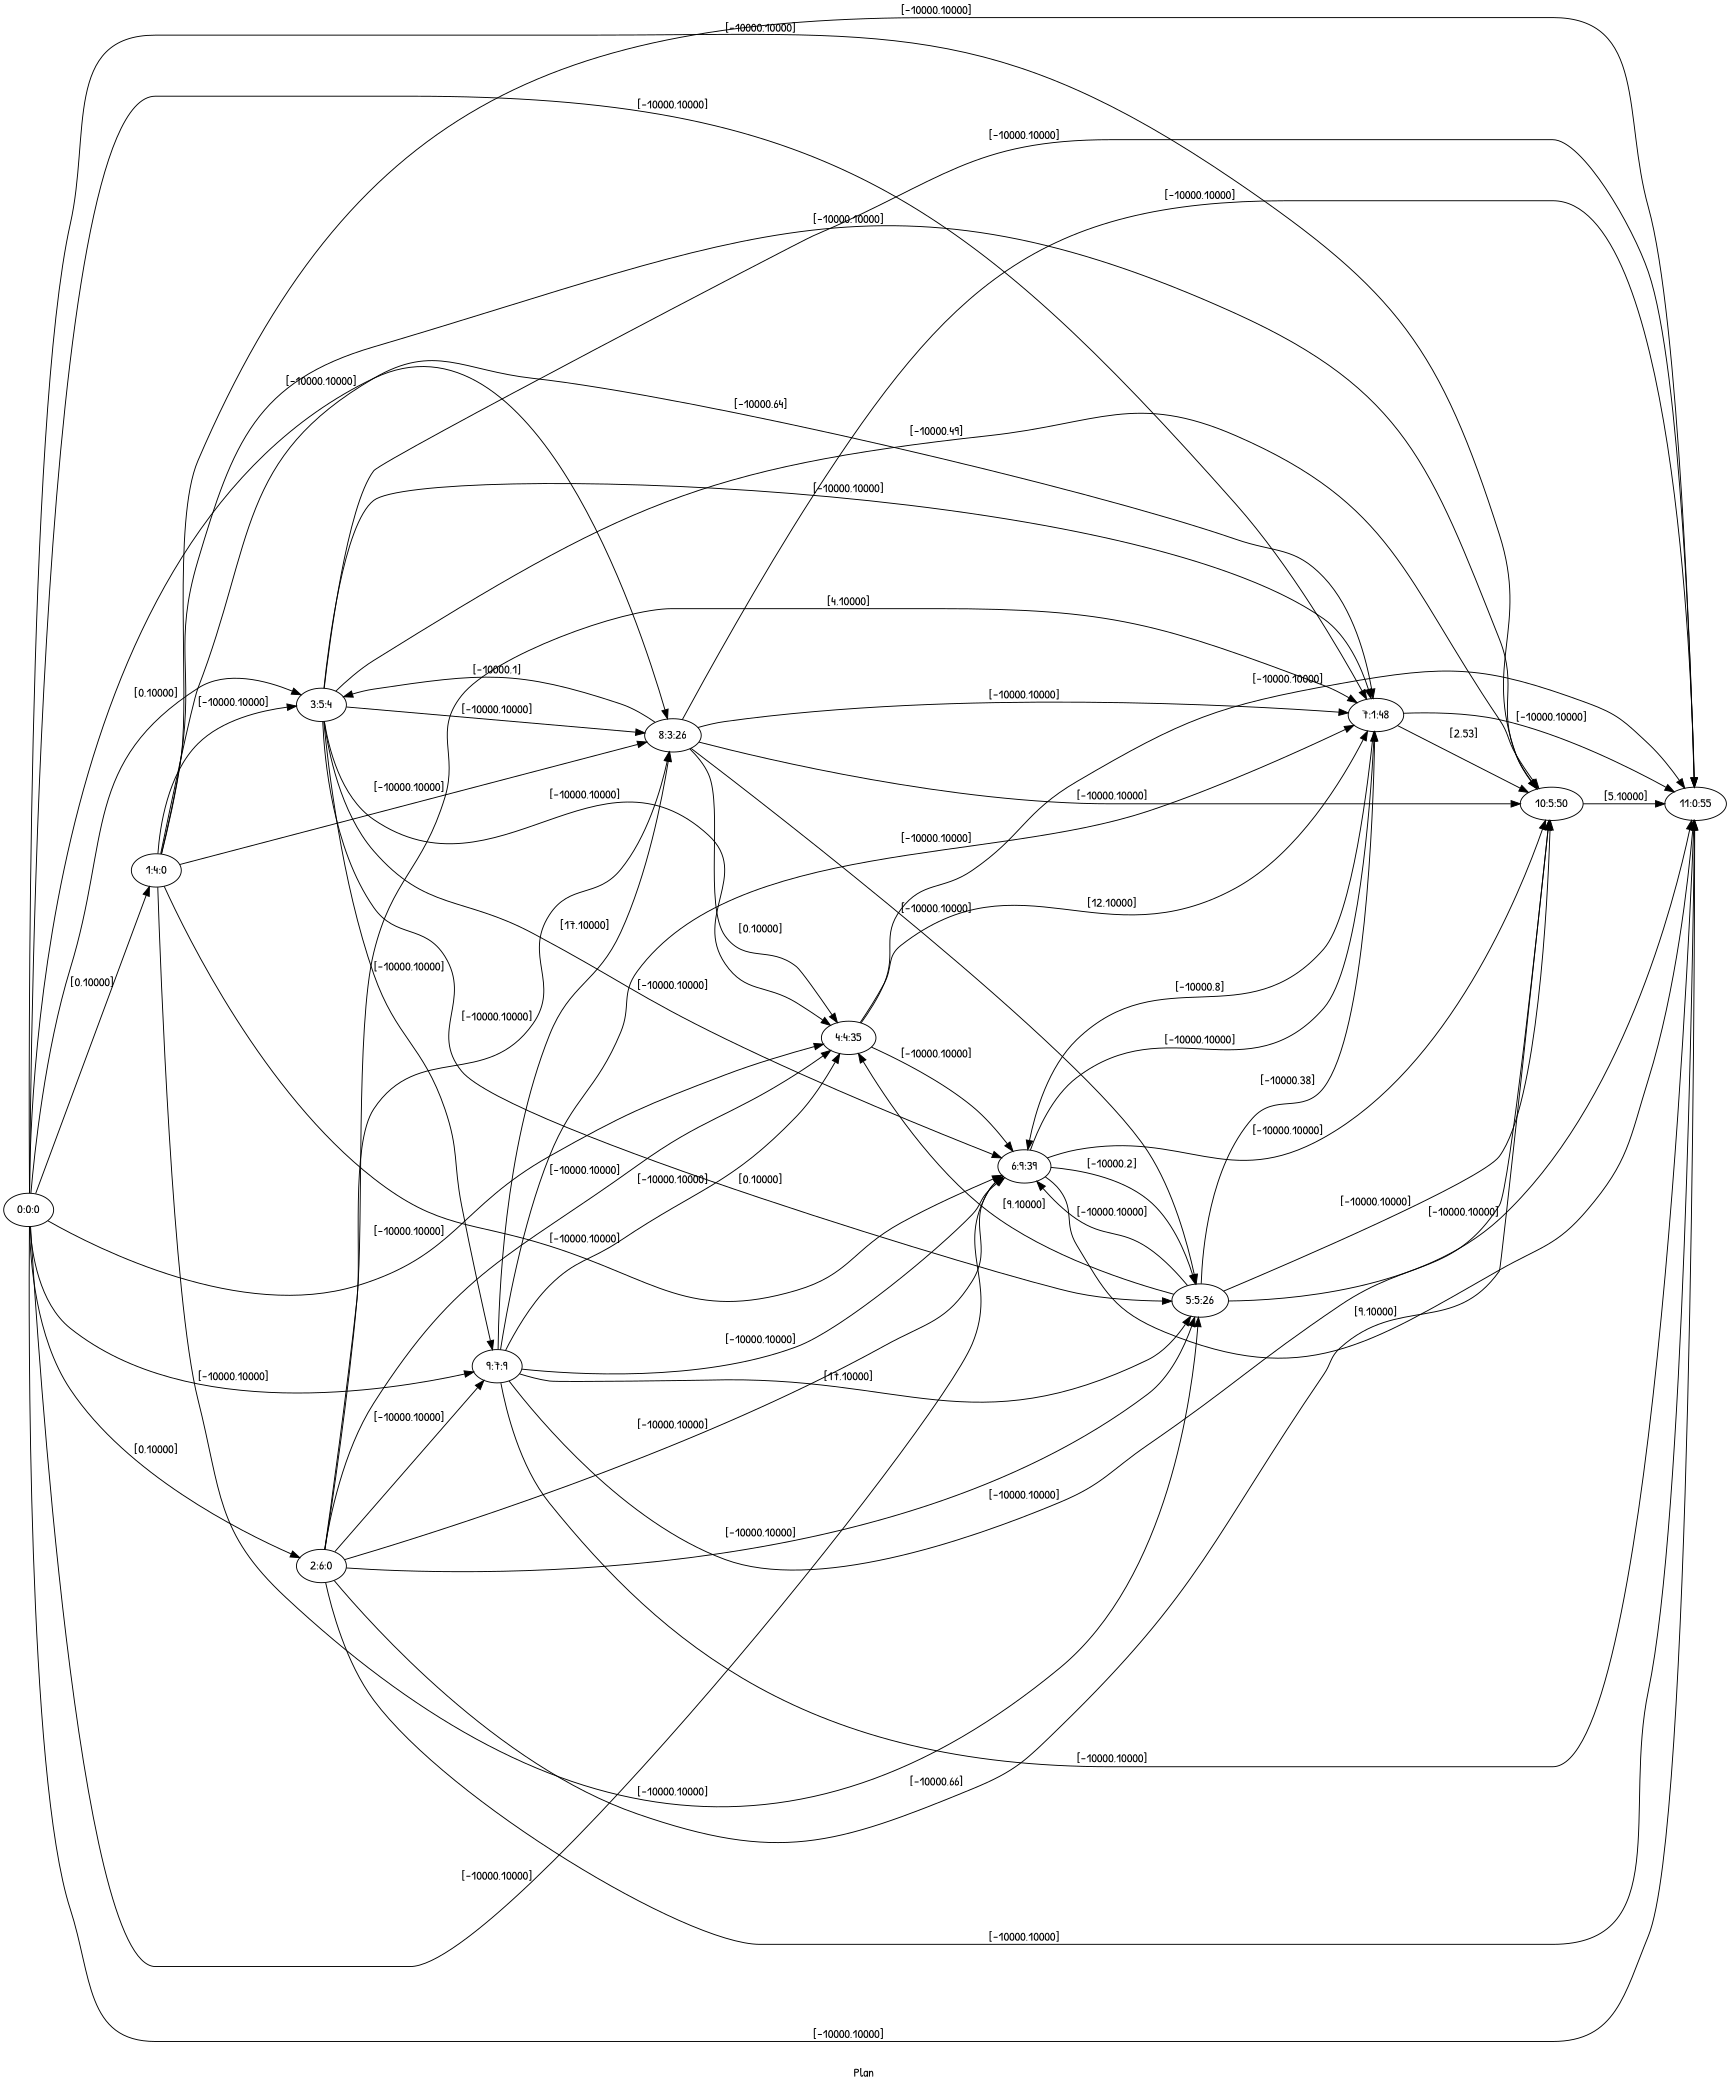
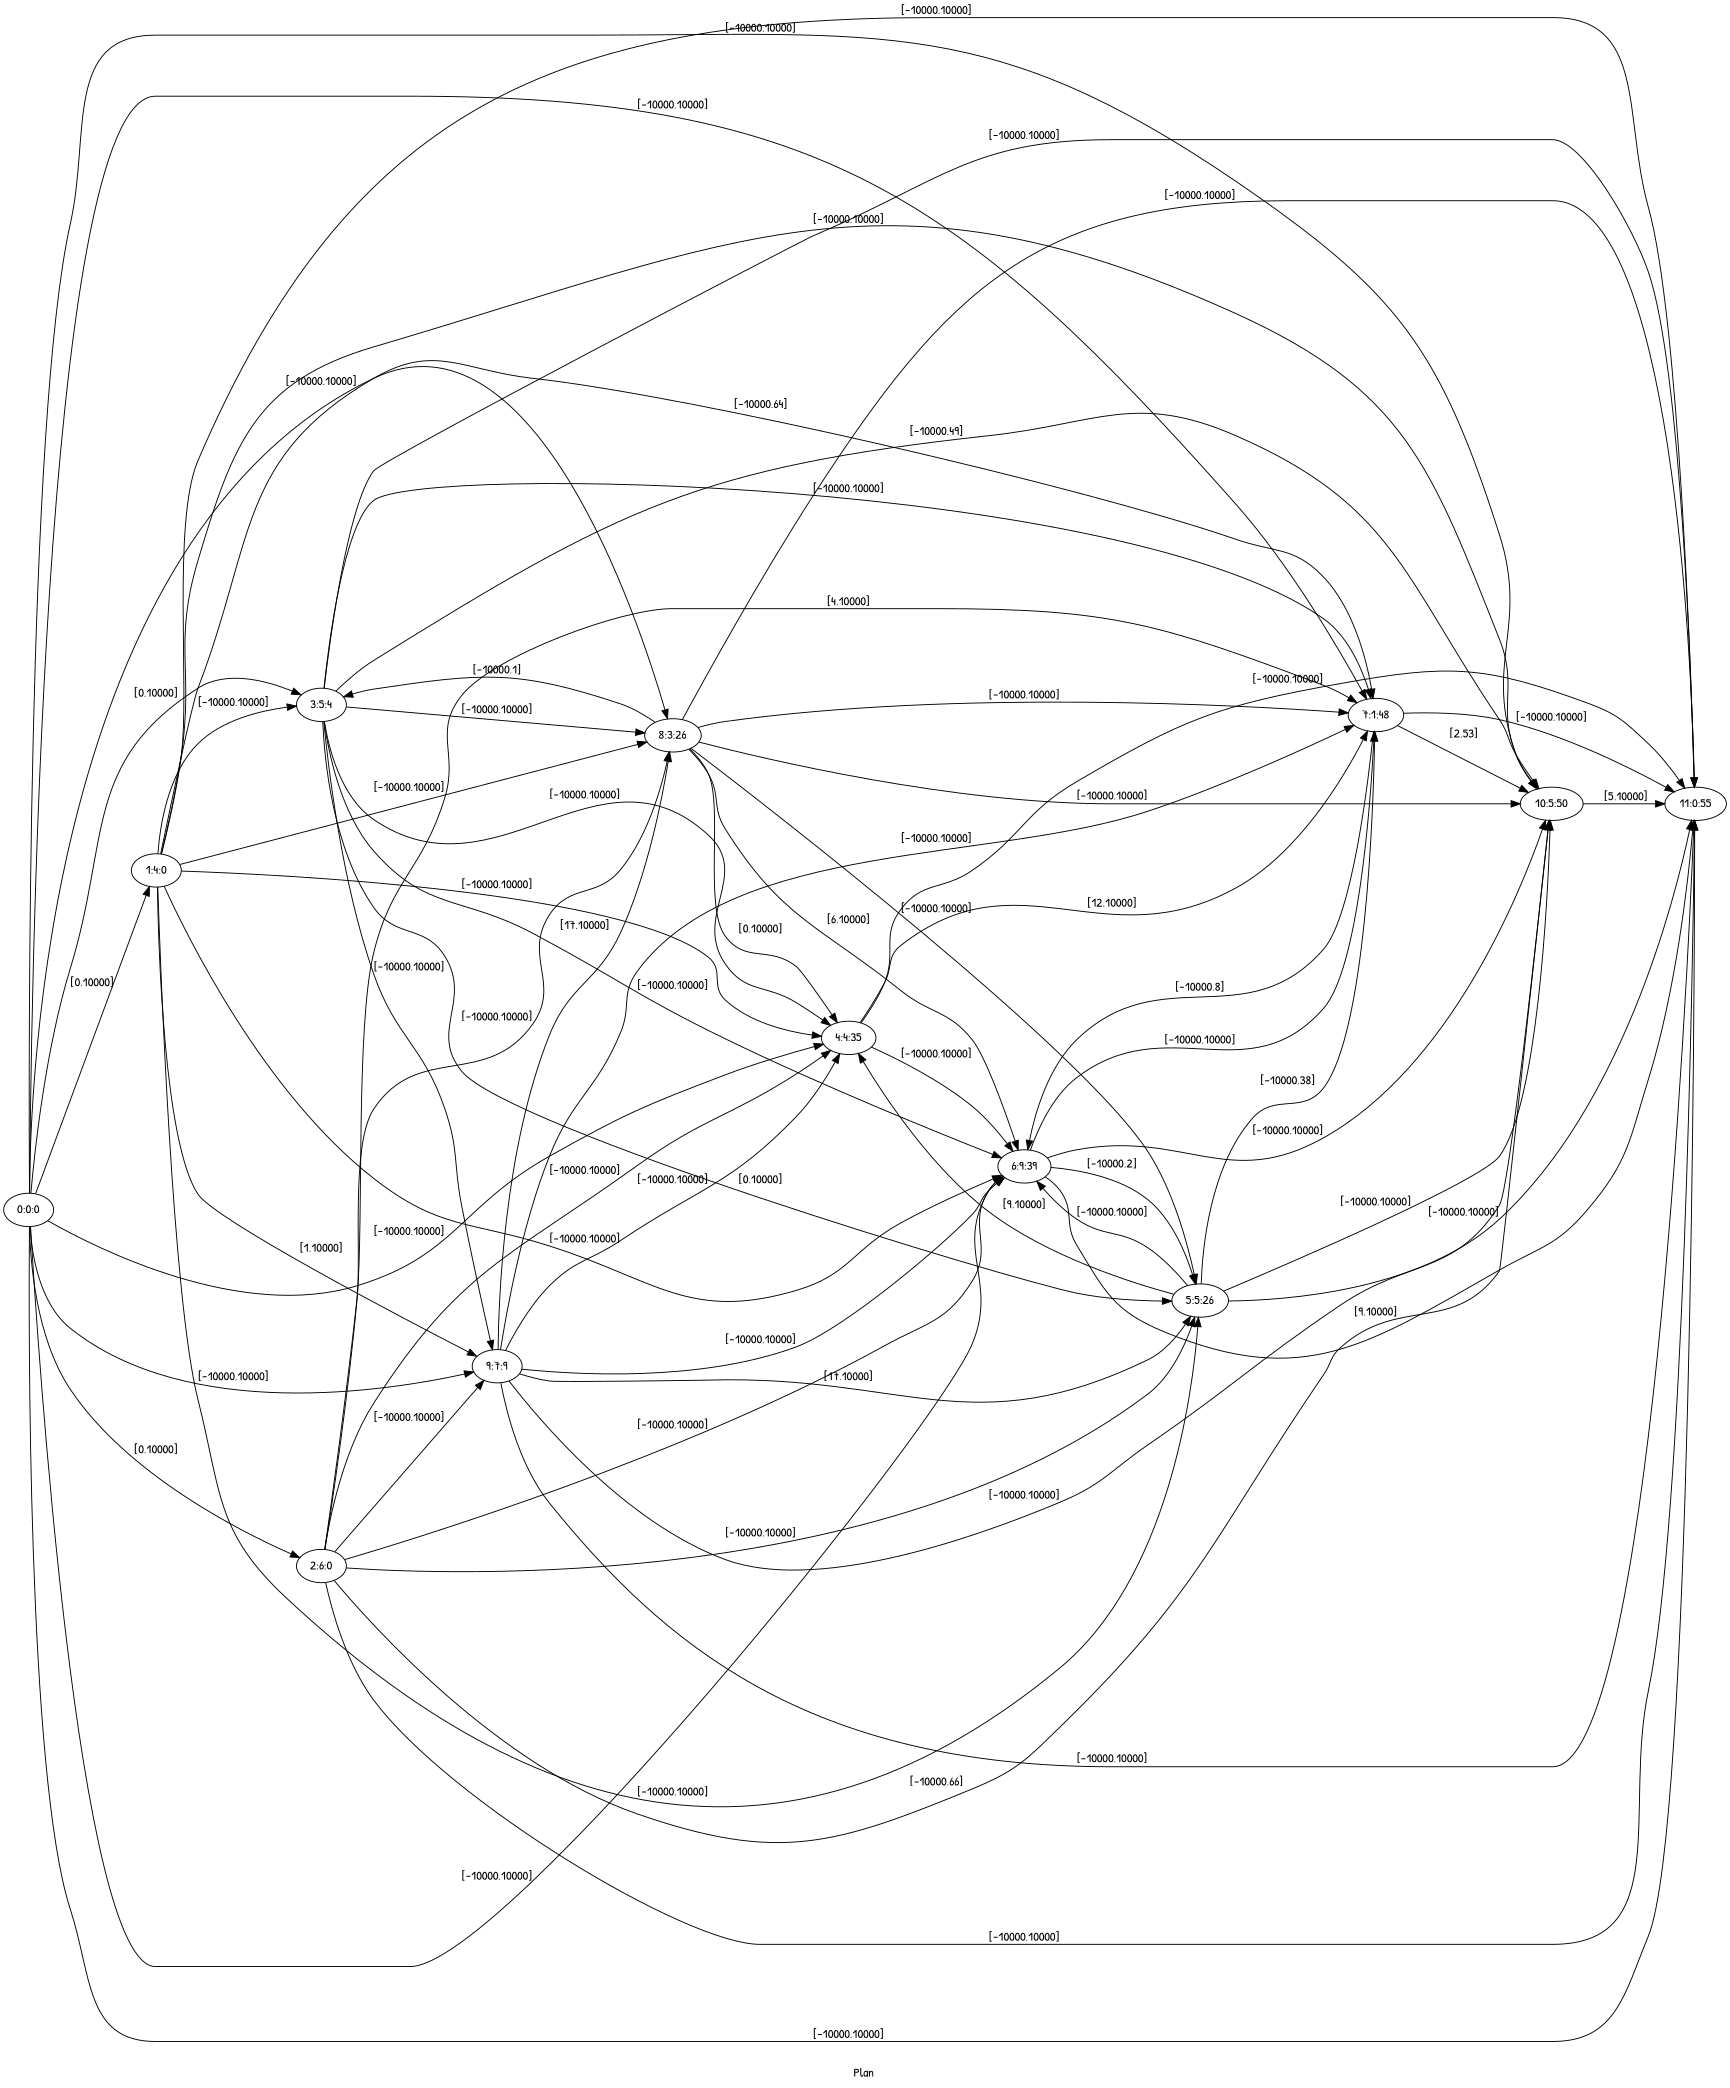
edge "1:4:0" -> "4:4:35": added, label "[-10000,10000]"
edge "8:3:26" -> "6:9:39": added, label "[6,10000]"
edge "1:4:0" -> "9:7:9": added, label "[1,10000]"
